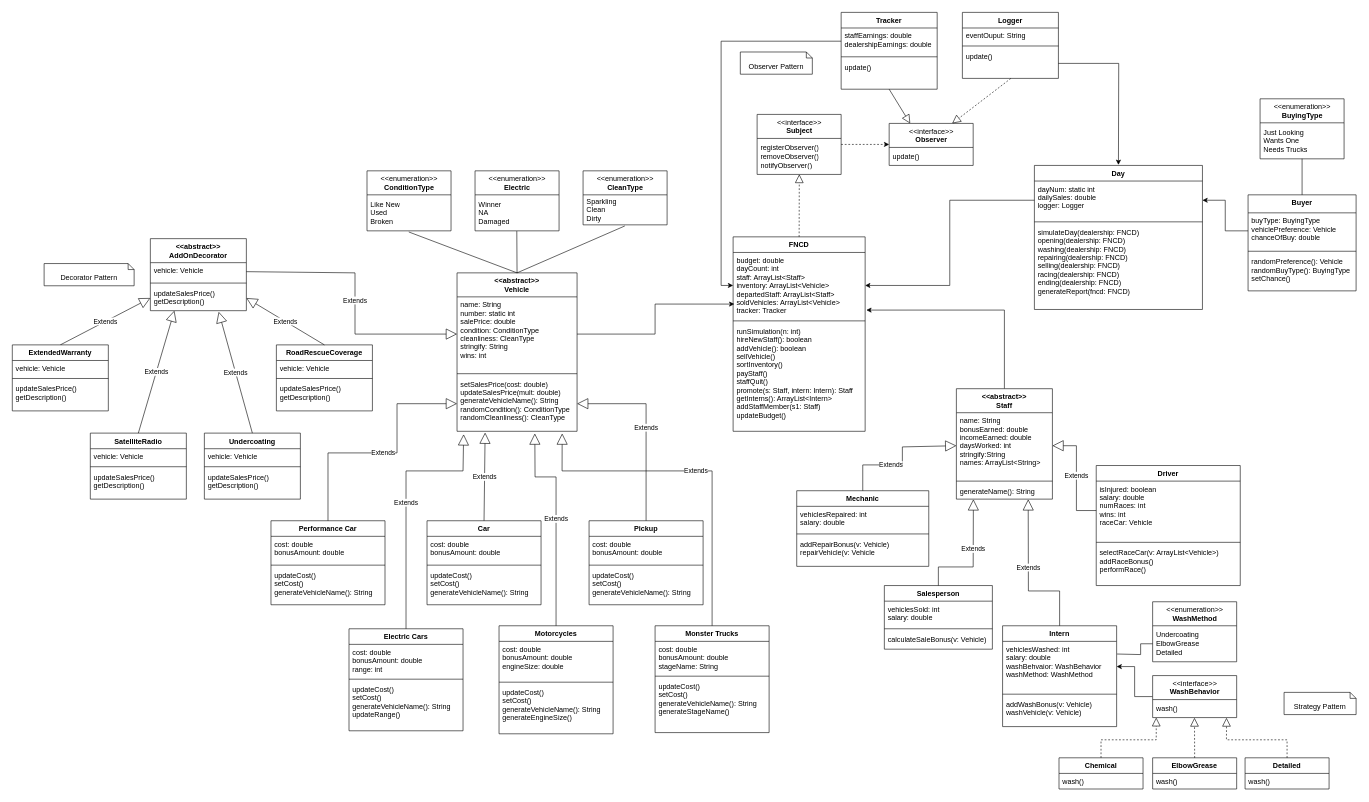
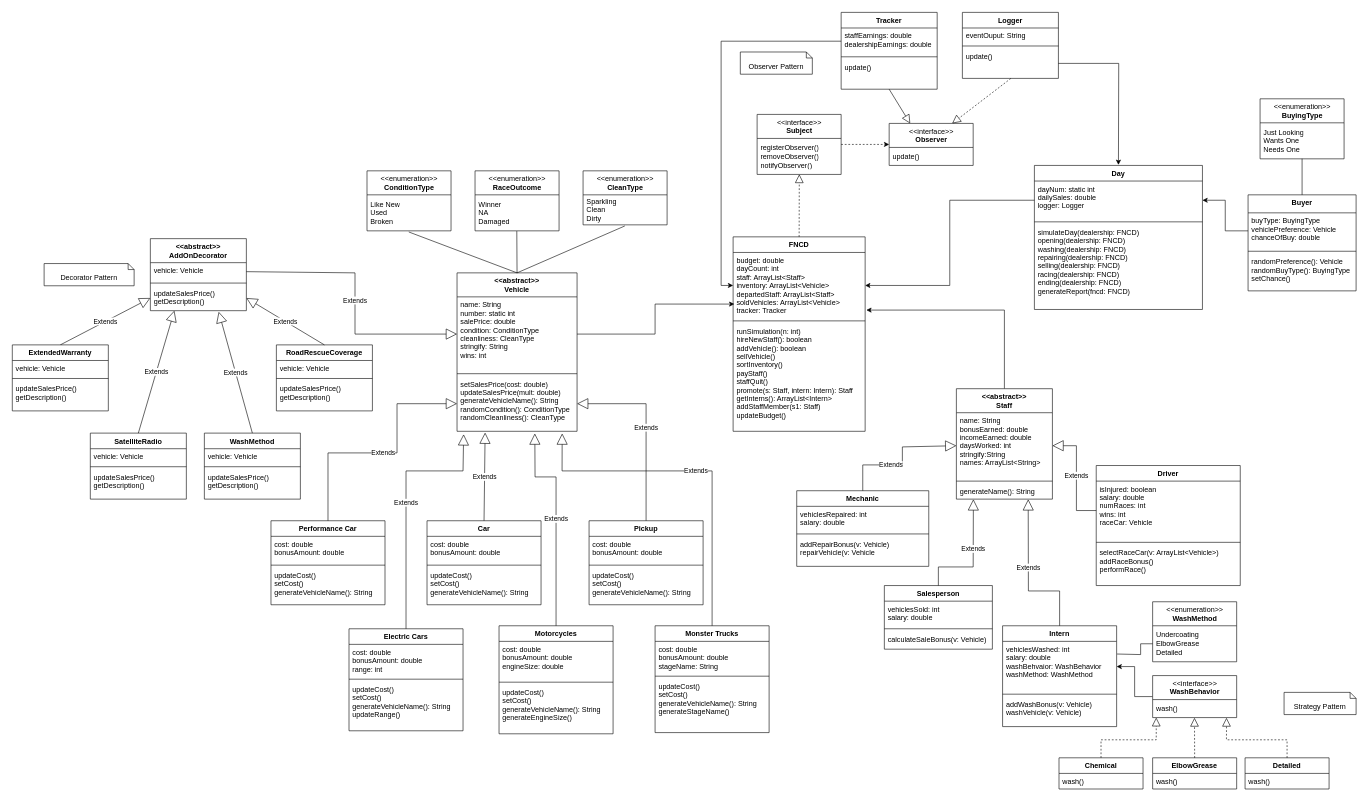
node "Just Looking Wants One Needs Trucks": label "Just Looking Wants One Needs Trucks" -> "Just Looking Wants One Needs One"
node "<<enumeration>> Electric": label "<<enumeration>> Electric" -> "<<enumeration>> RaceOutcome"
node "Undercoating": label "Undercoating" -> "WashMethod"
